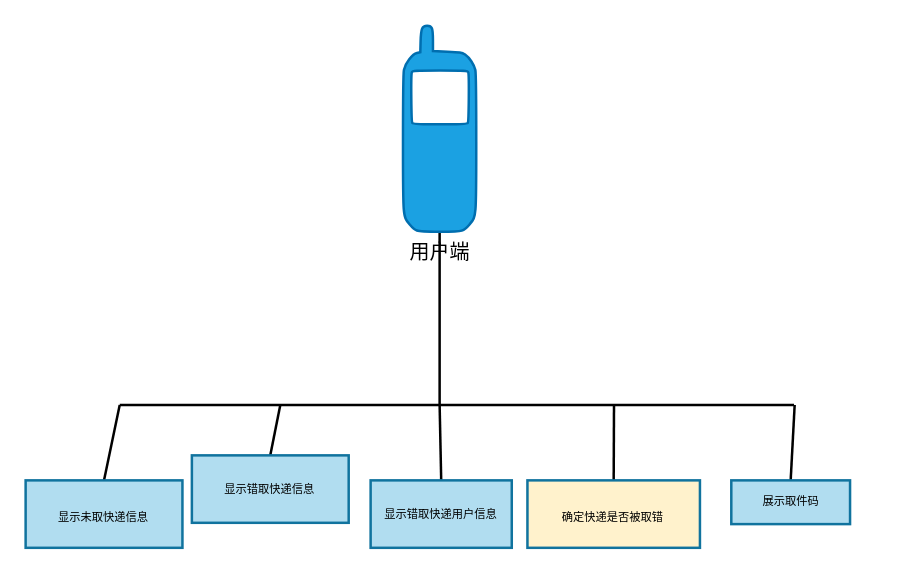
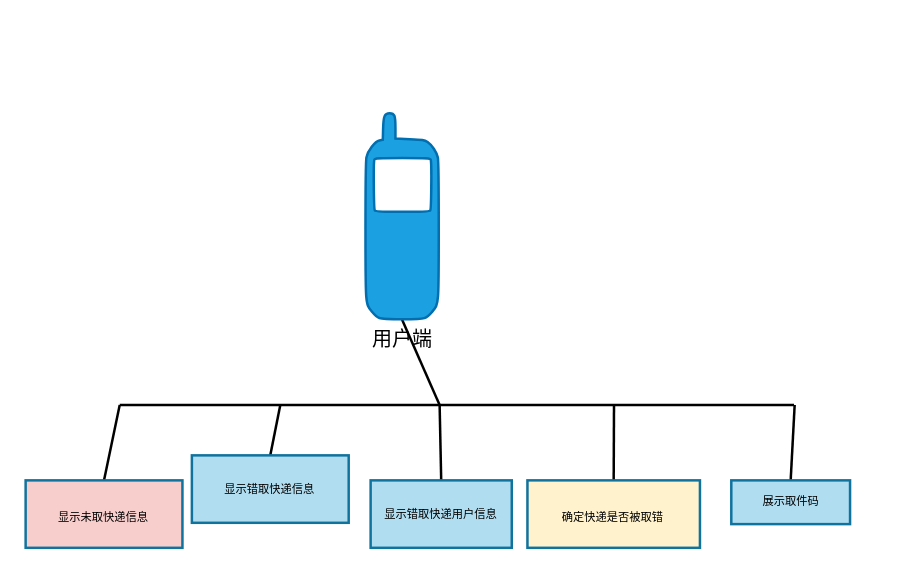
node "用户端": moved (440, 129) -> (402, 216)
node "显示未取快递信息": fillcolor #b1ddf0 -> #f8cecc
